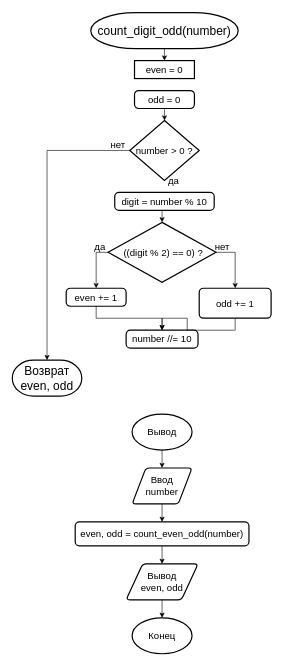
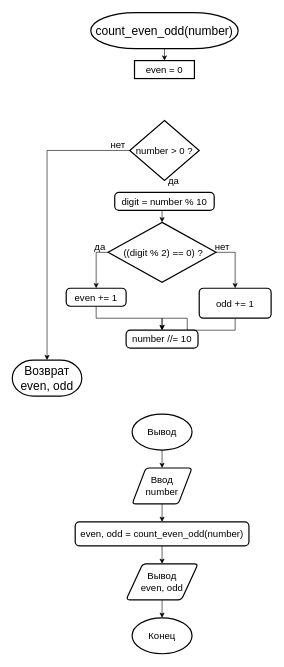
node "count_digit_odd(number)": label "count_digit_odd(number)" -> "count_even_odd(number)"
node "odd = 0": removed
edge "odd = 0" -> "number > 0 ?": removed
